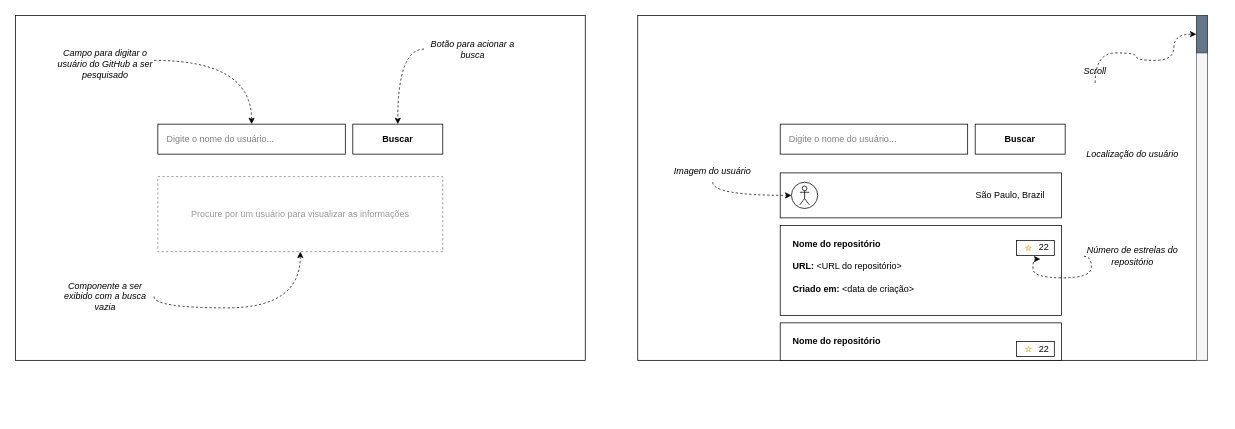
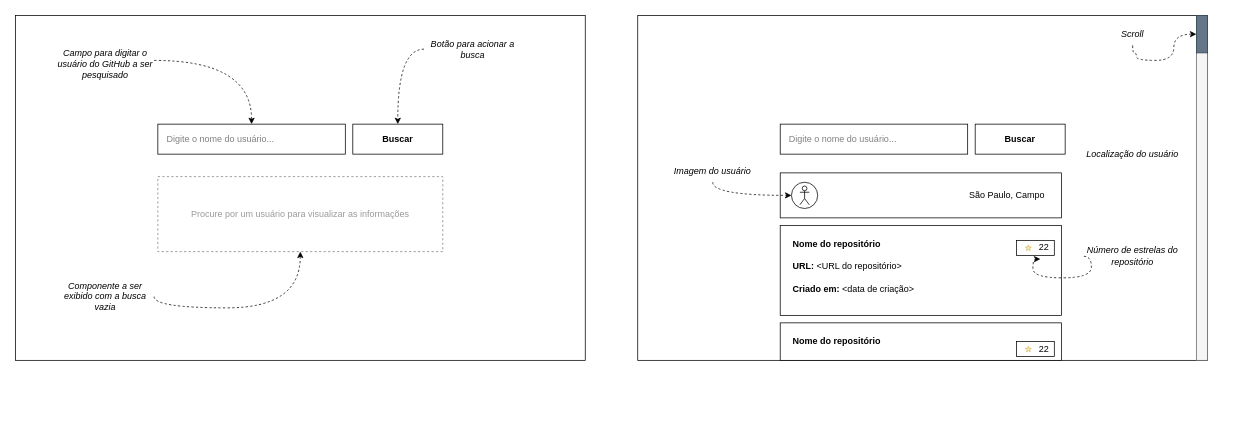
node "Scroll": moved (1095, 72) -> (1133, 34)
node "São Paulo, Brazil": label "São Paulo, Brazil" -> "São Paulo, Campo"
